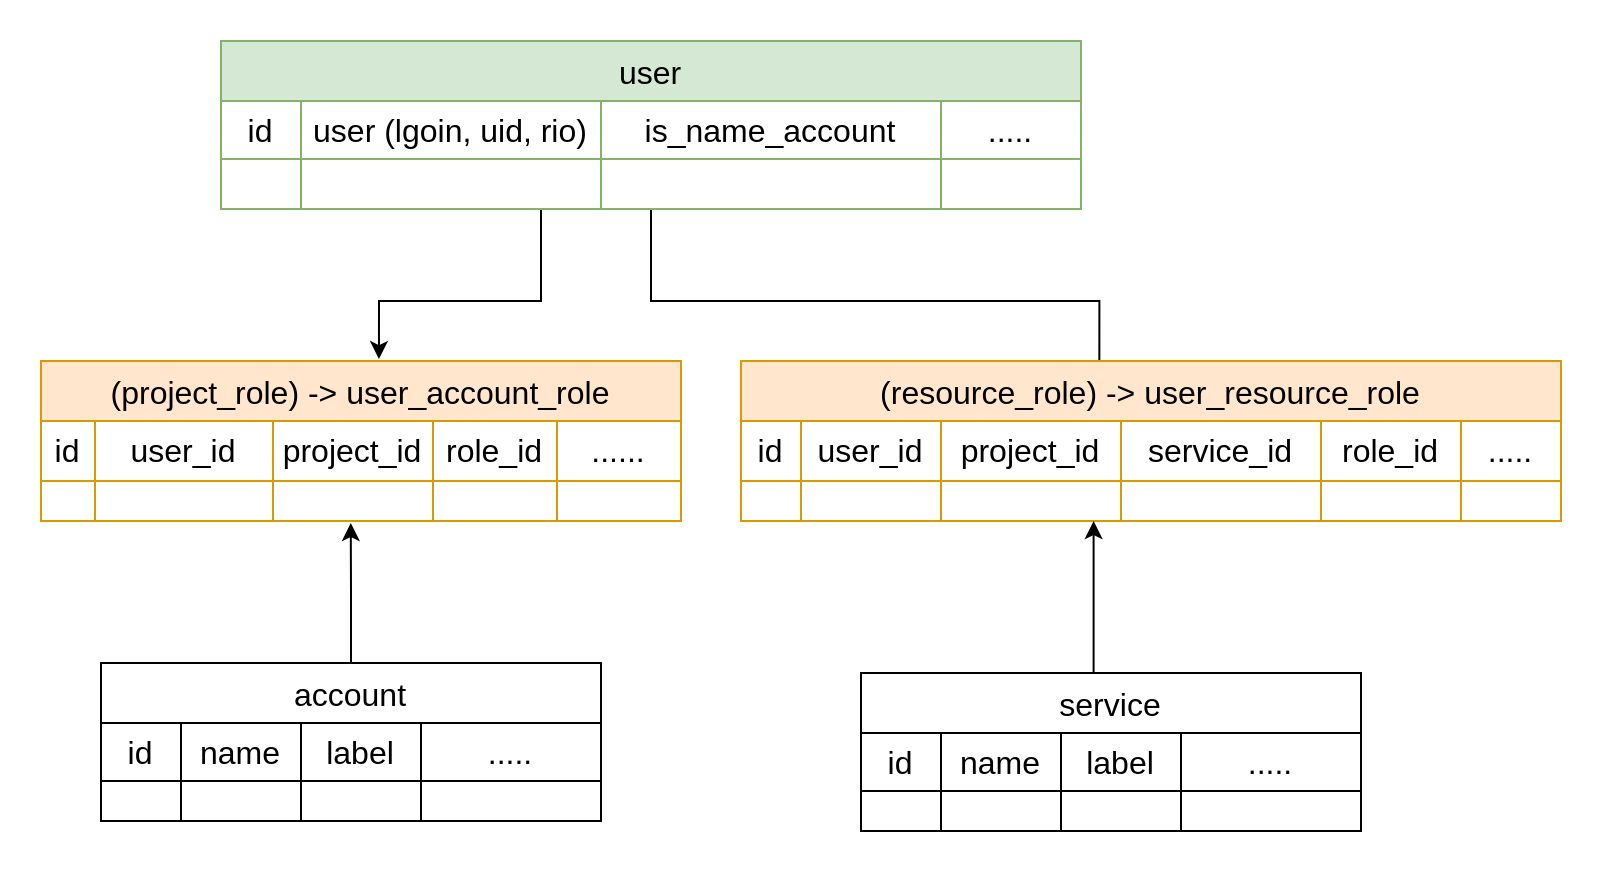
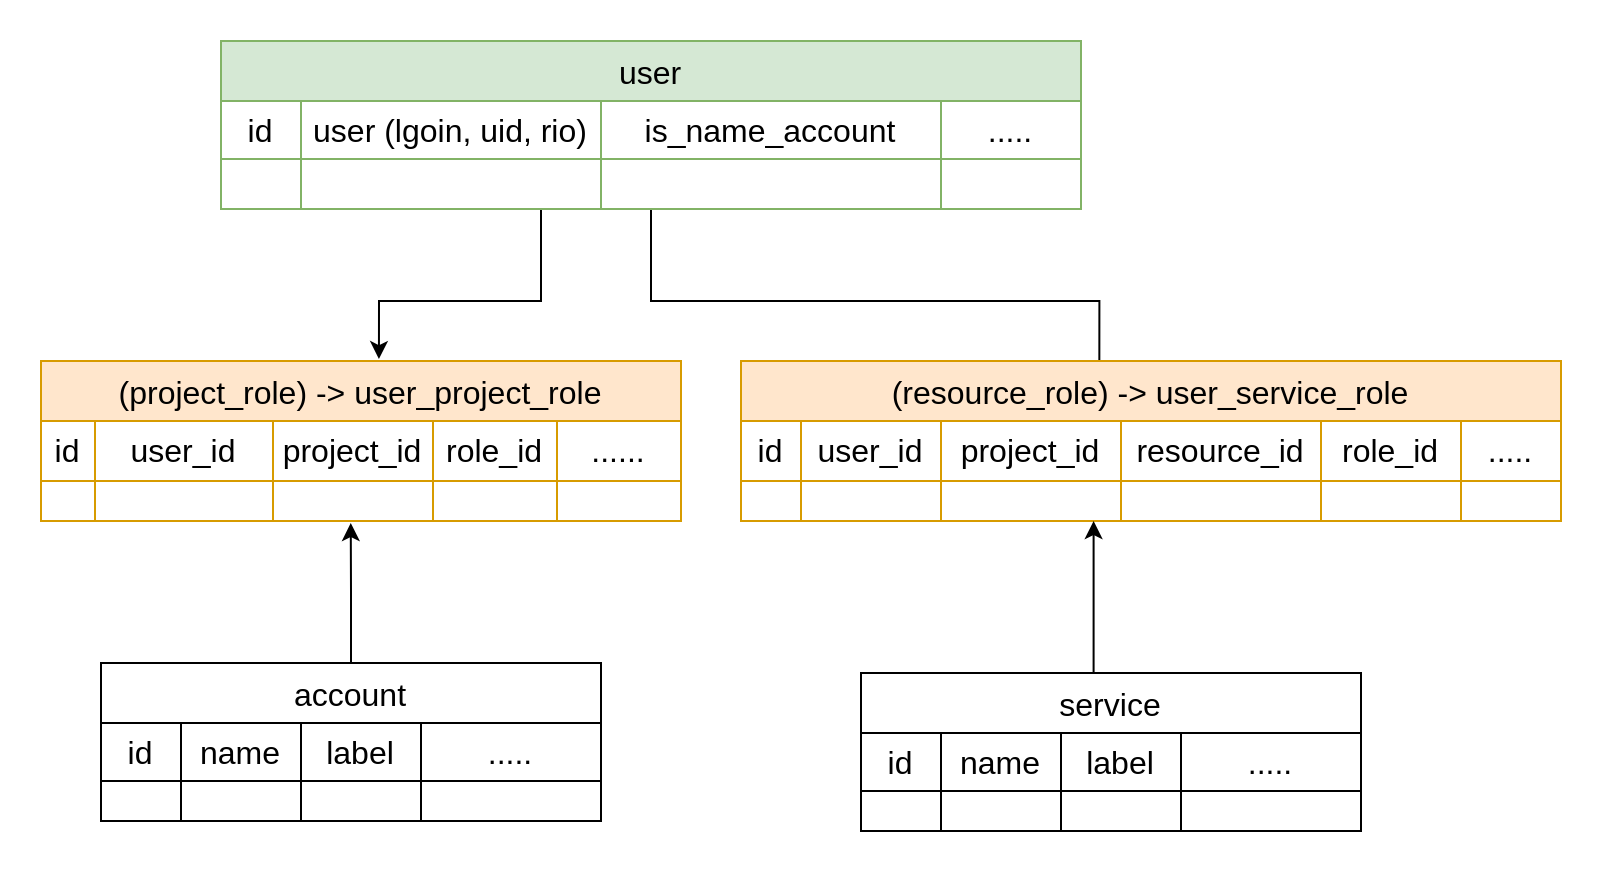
node "(project_role) -> user_account_role": label "(project_role) -> user_account_role" -> "(project_role) -> user_project_role"
node "(resource_role) -> user_resource_role": label "(resource_role) -> user_resource_role" -> "(resource_role) -> user_service_role"
node "service_id": label "service_id" -> "resource_id"
